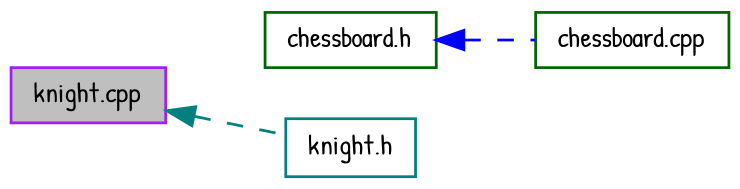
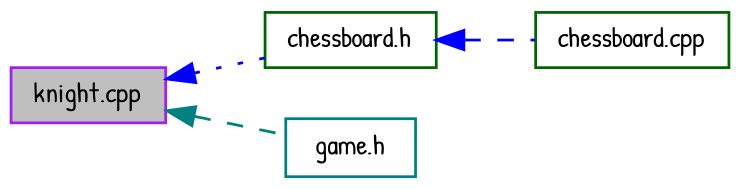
edge "chessboard.h" -> "knight.cpp": added
node "knight.h": label "knight.h" -> "game.h"
